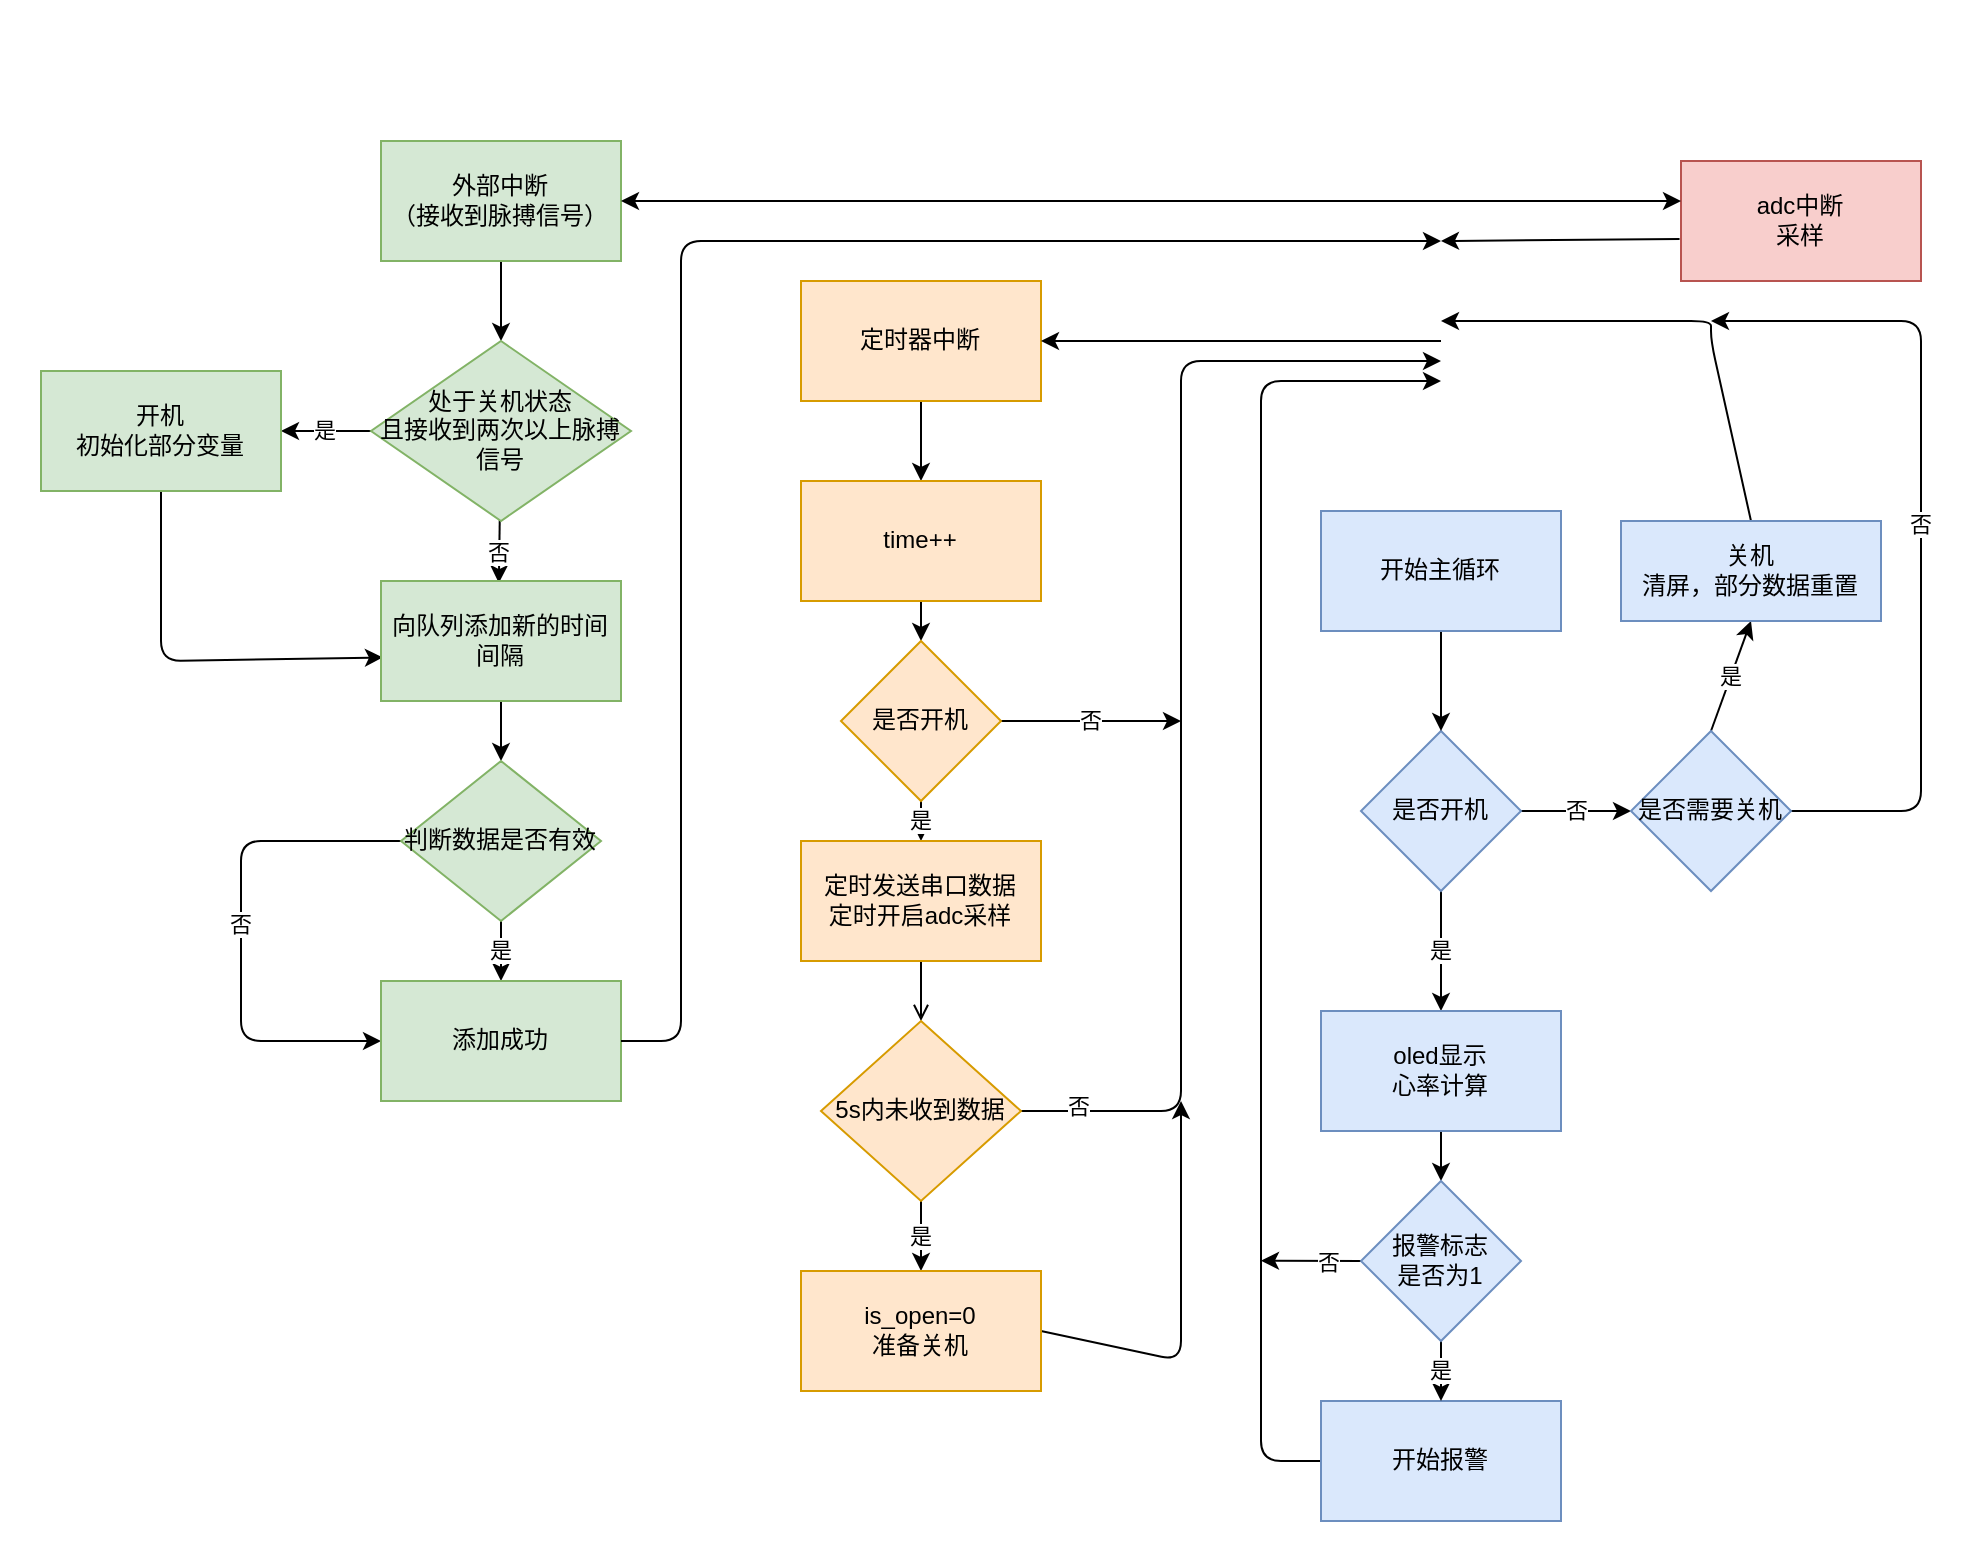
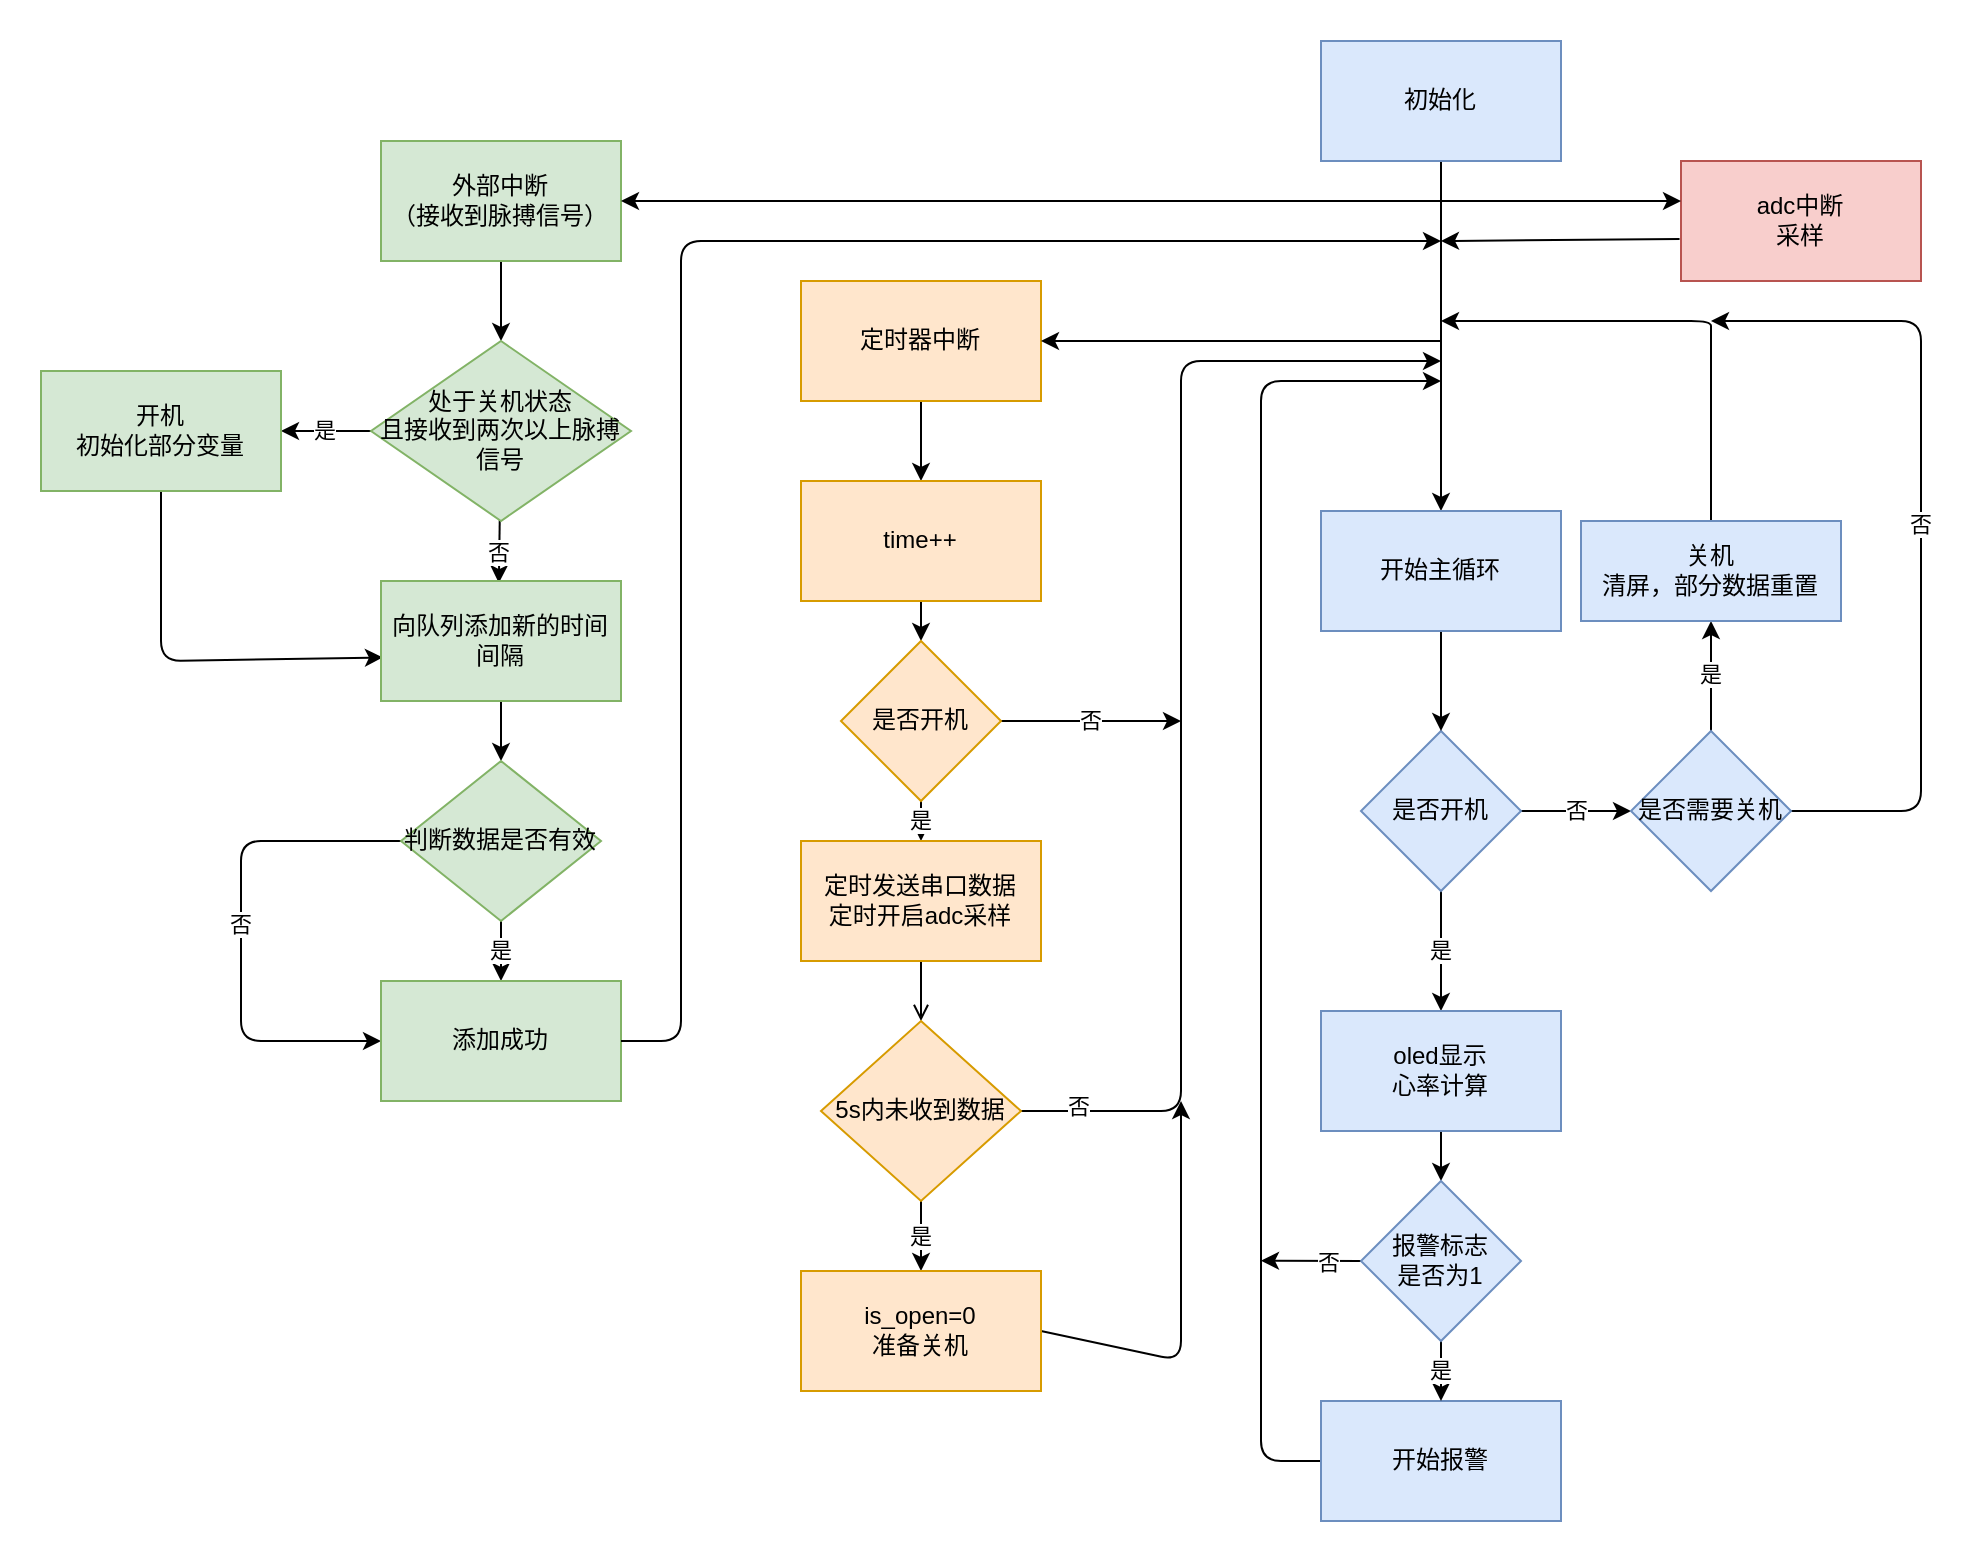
node "初始化": added
edge "初始化" -> "开始主循环": added
node "关机 清屏，部分数据重置": moved (1751, 571) -> (1711, 571)
